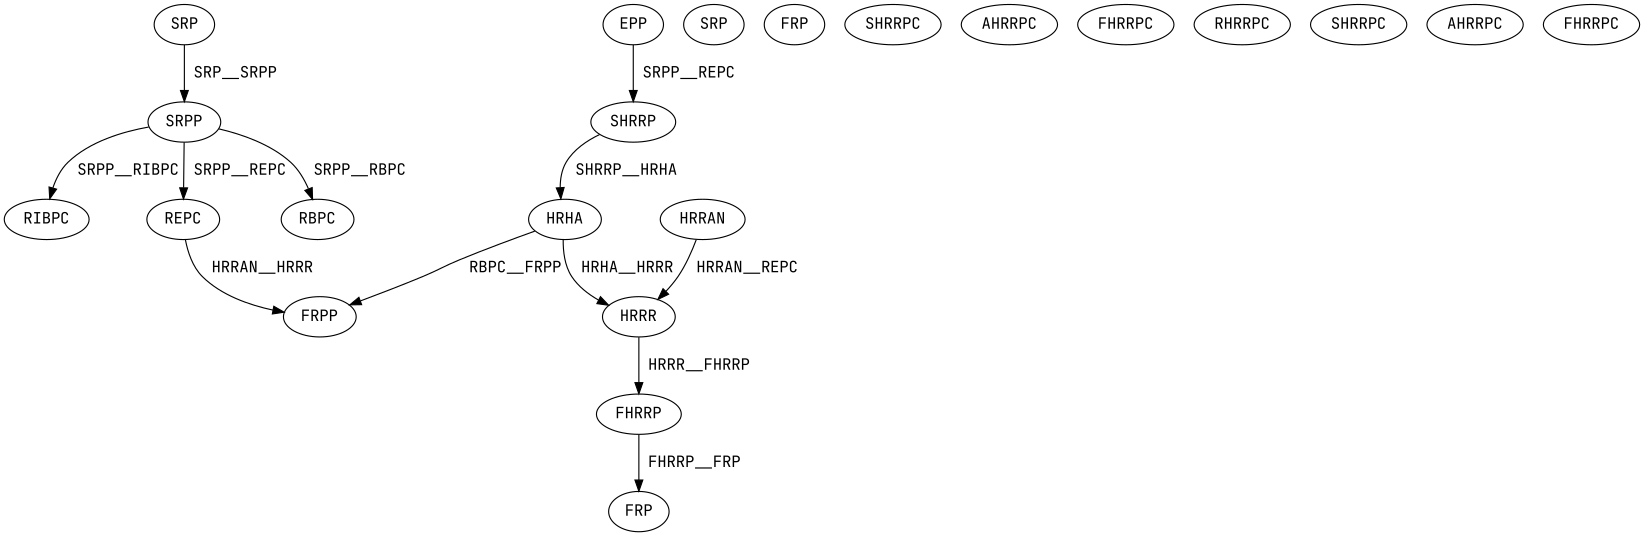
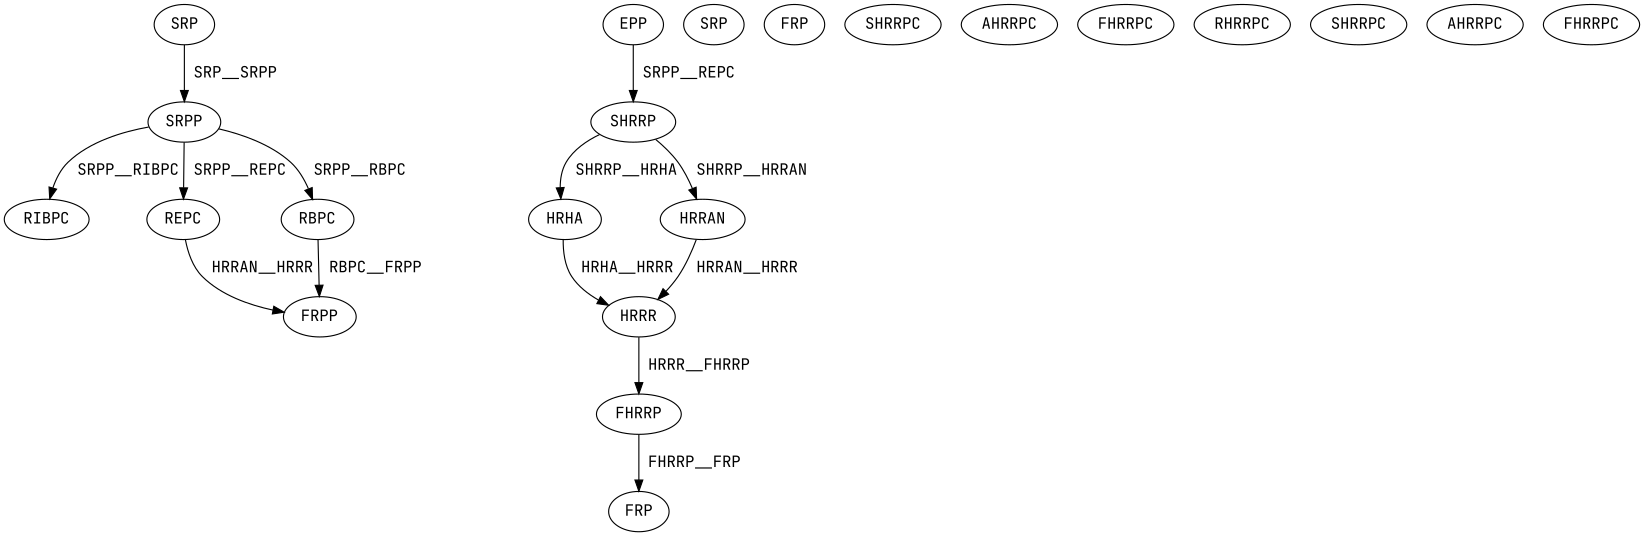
edge "SHRRP" -> "HRRAN": added, label "SHRRP__HRRAN"
edge "HRHA" -> "FRPP": now "RBPC" -> "FRPP"
edge "HRRAN" -> "HRRR": label " HRRAN__REPC" -> " HRRAN__HRRR"
